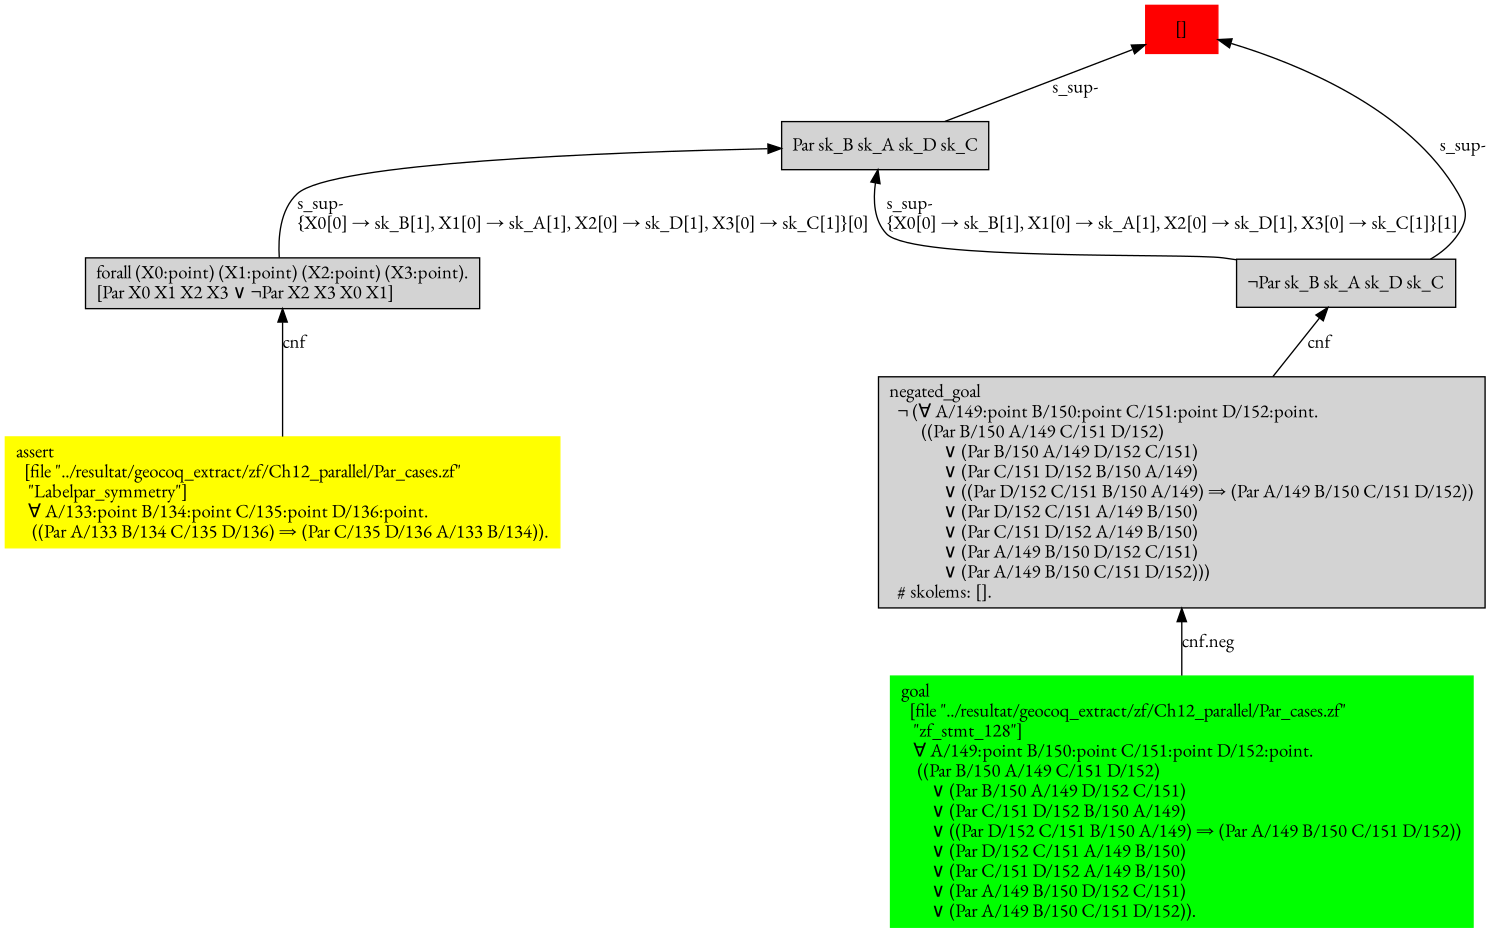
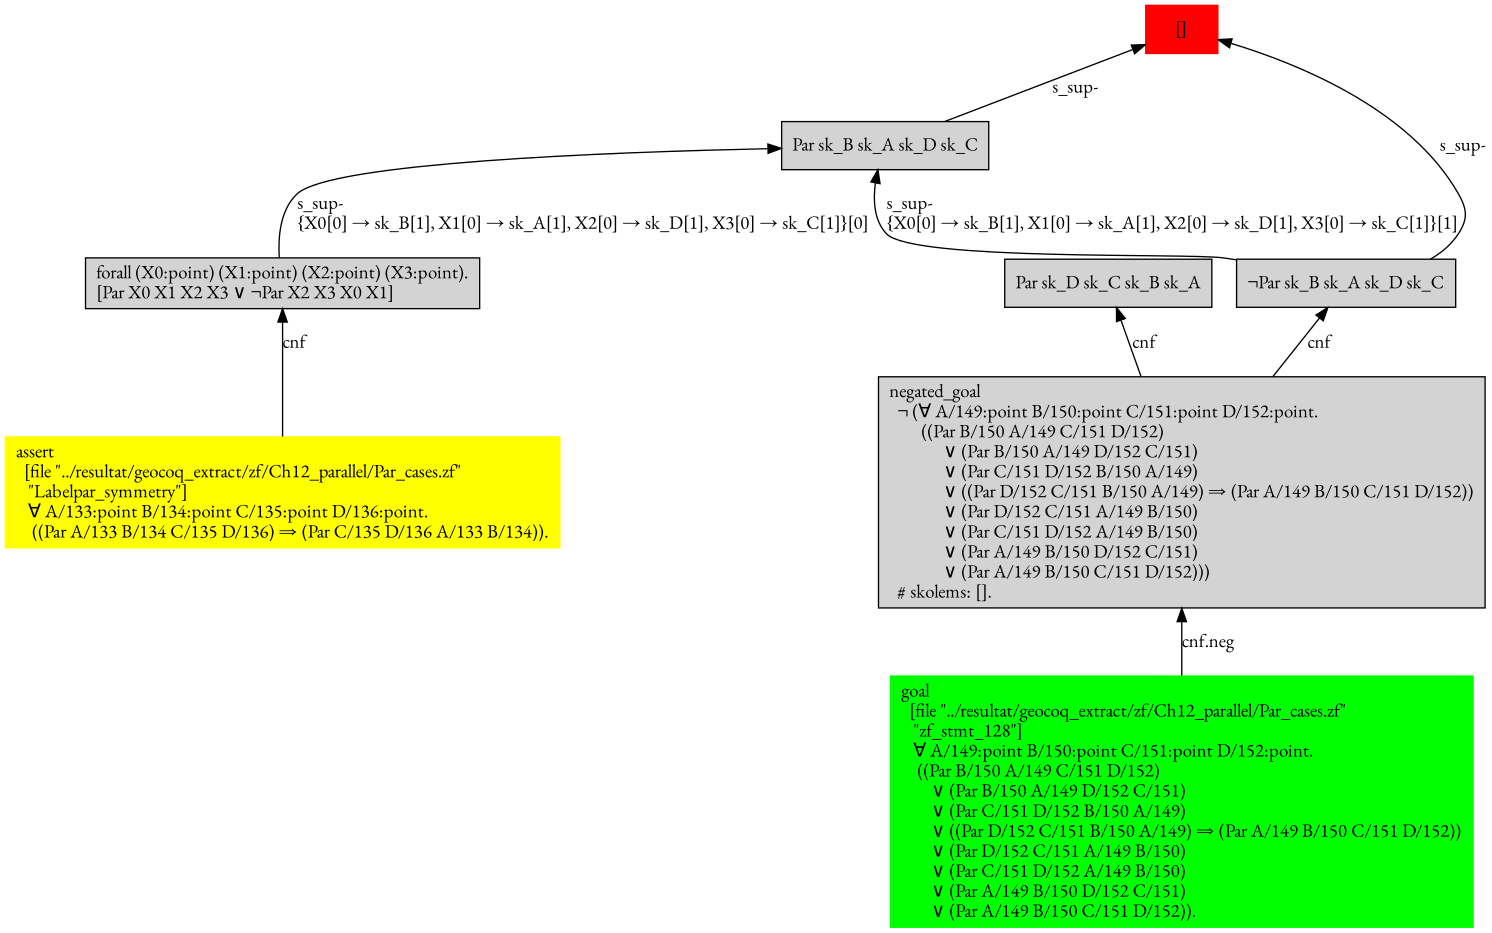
node "Par sk_D sk_C sk_B sk_A": added
